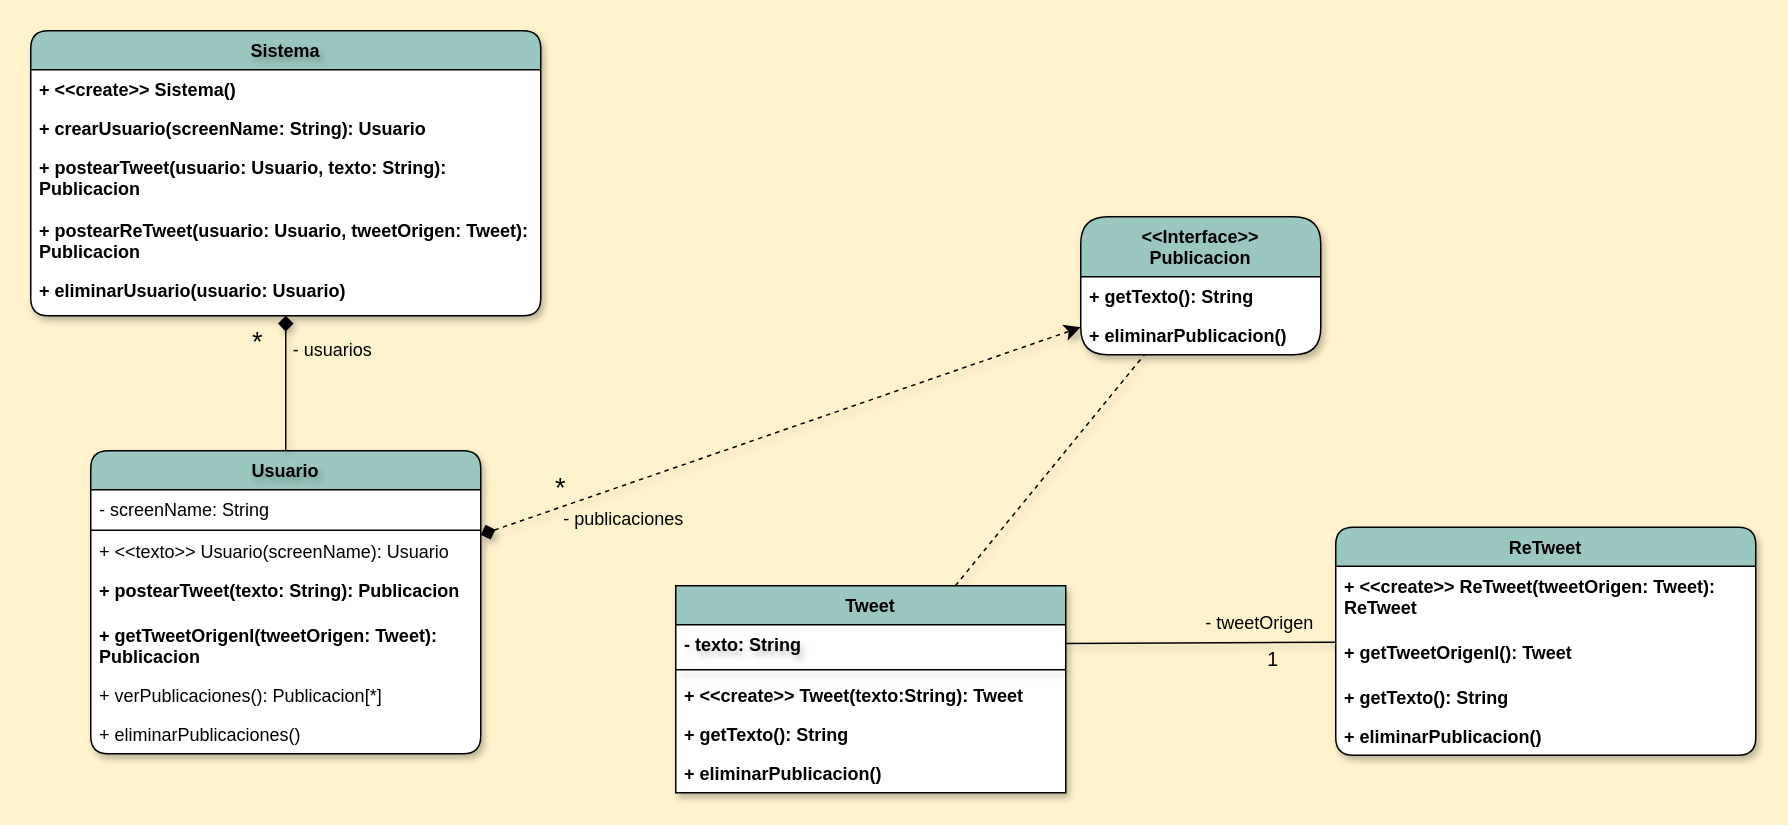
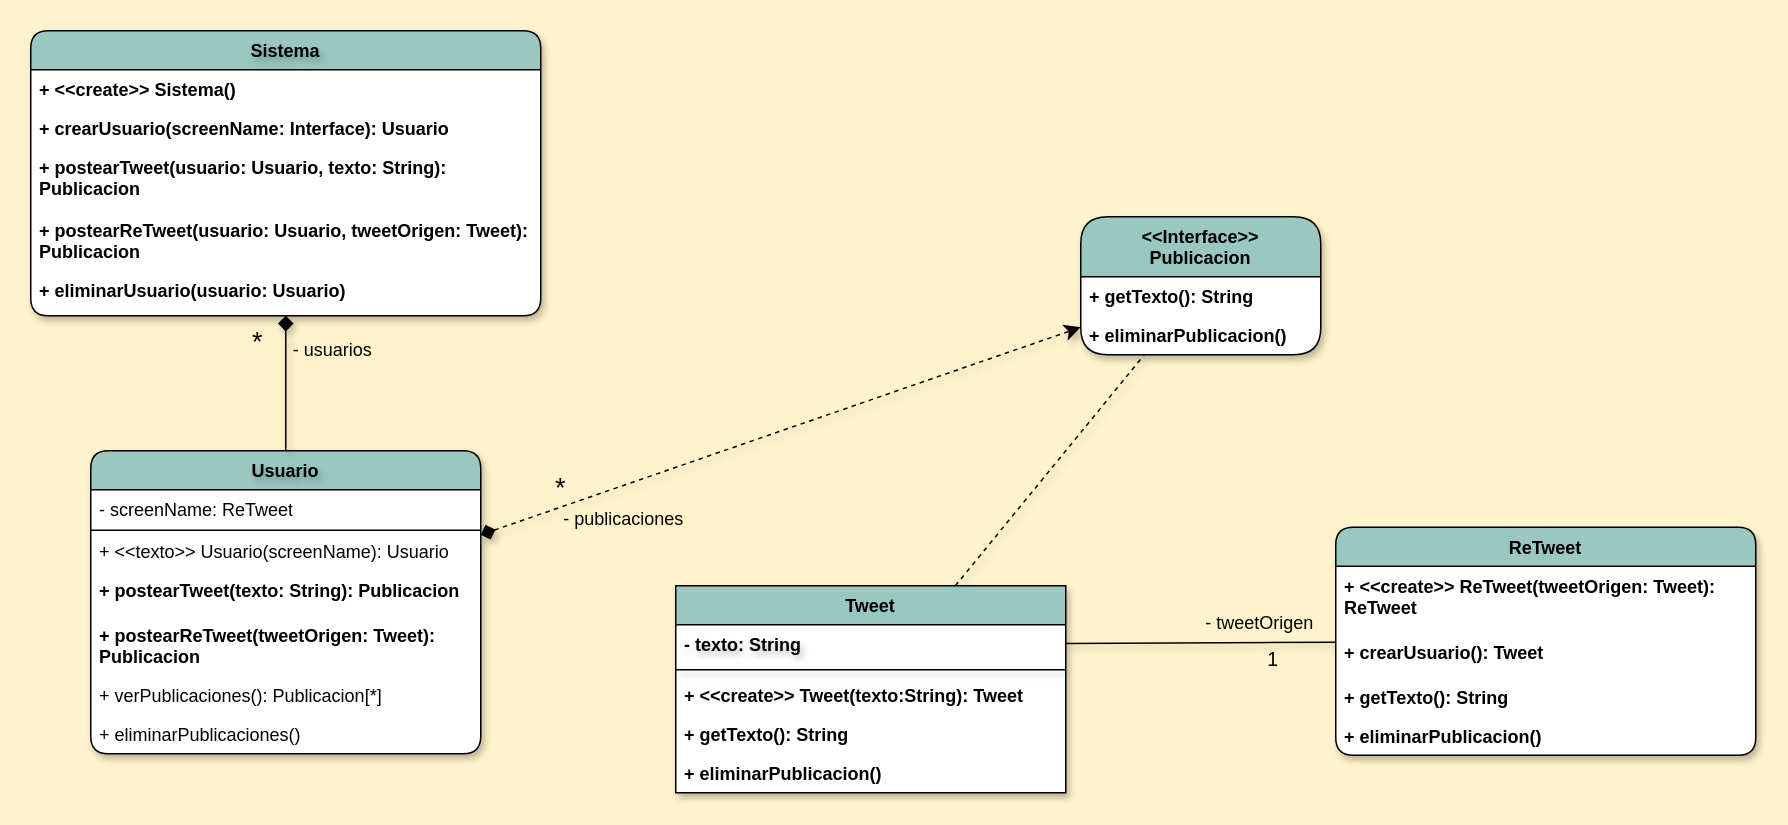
node "+ crearUsuario(screenName: String): Usuario": label "+ crearUsuario(screenName: String): Usuario" -> "+ crearUsuario(screenName: Interface): Usuario"
node "- screenName: String": label "- screenName: String" -> "- screenName: ReTweet"
node "+ getTweetOrigenl(tweetOrigen: Tweet): Publicacion": label "+ getTweetOrigenl(tweetOrigen: Tweet): Publicacion" -> "+ postearReTweet(tweetOrigen: Tweet): Publicacion"
node "+ getTweetOrigenl(): Tweet": label "+ getTweetOrigenl(): Tweet" -> "+ crearUsuario(): Tweet"
